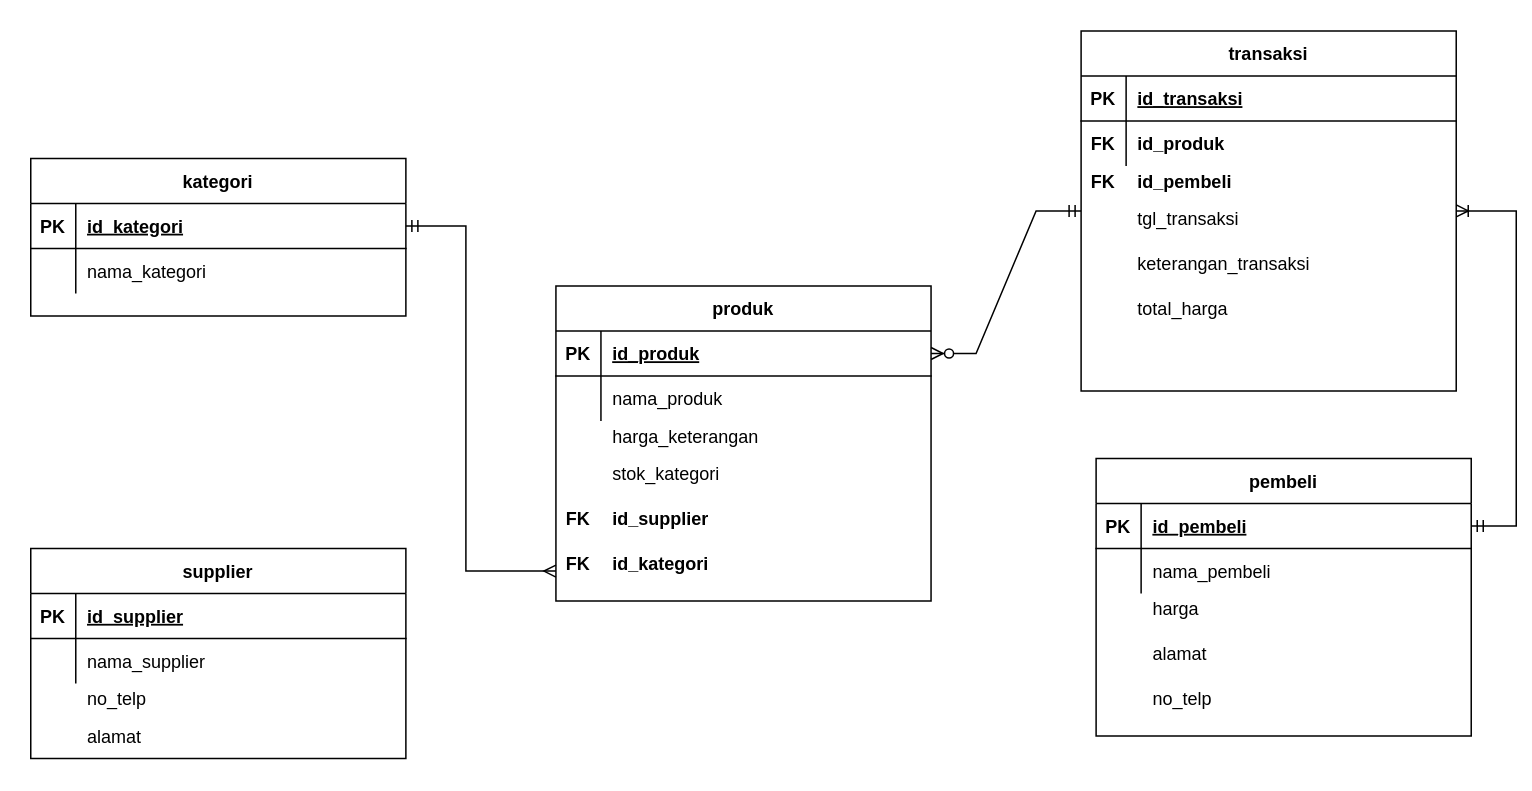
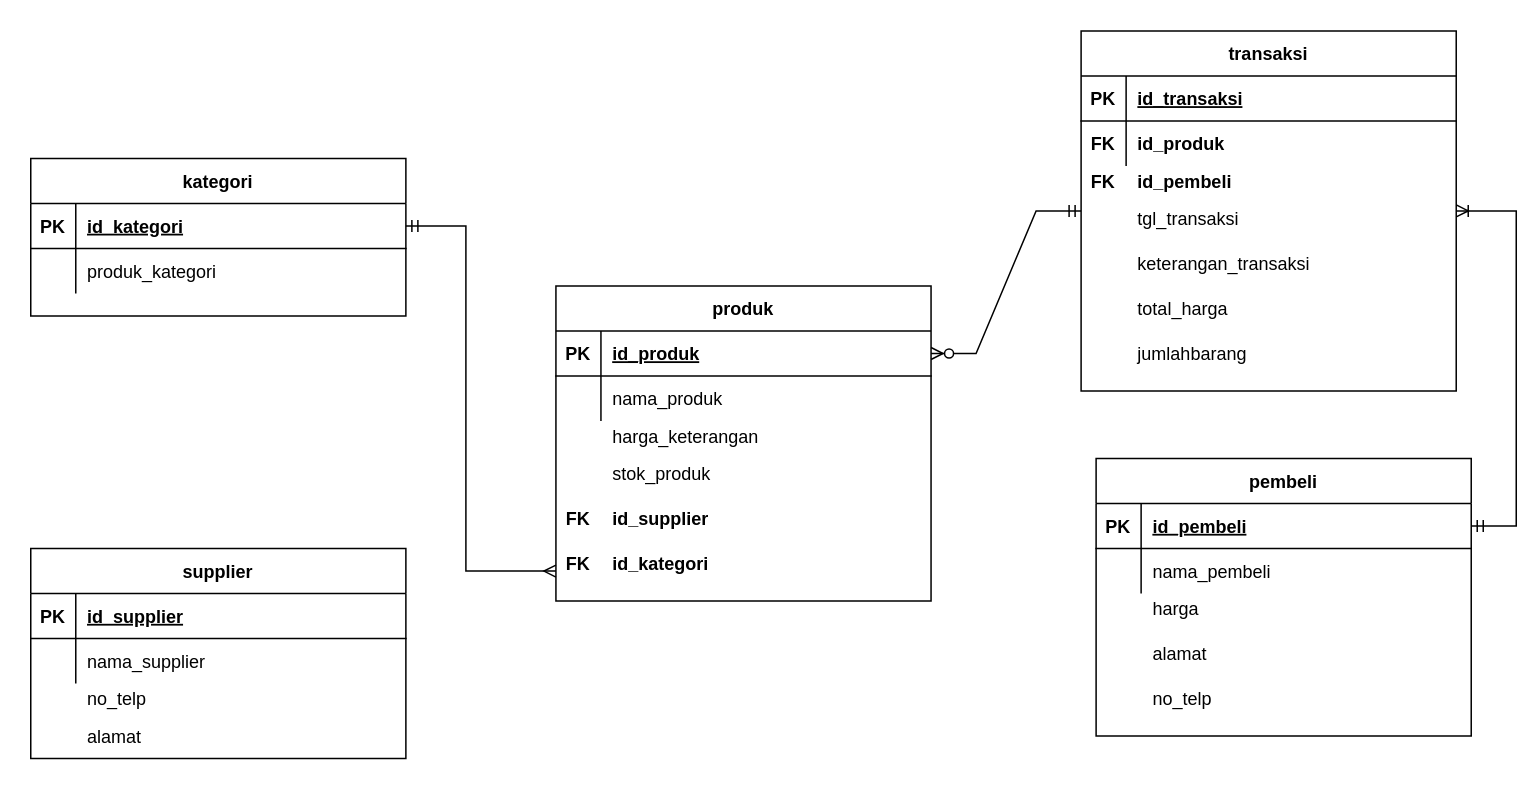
node "nama_kategori": label "nama_kategori" -> "produk_kategori"
node "jumlahbarang": added
node "stok_kategori": label "stok_kategori" -> "stok_produk"
